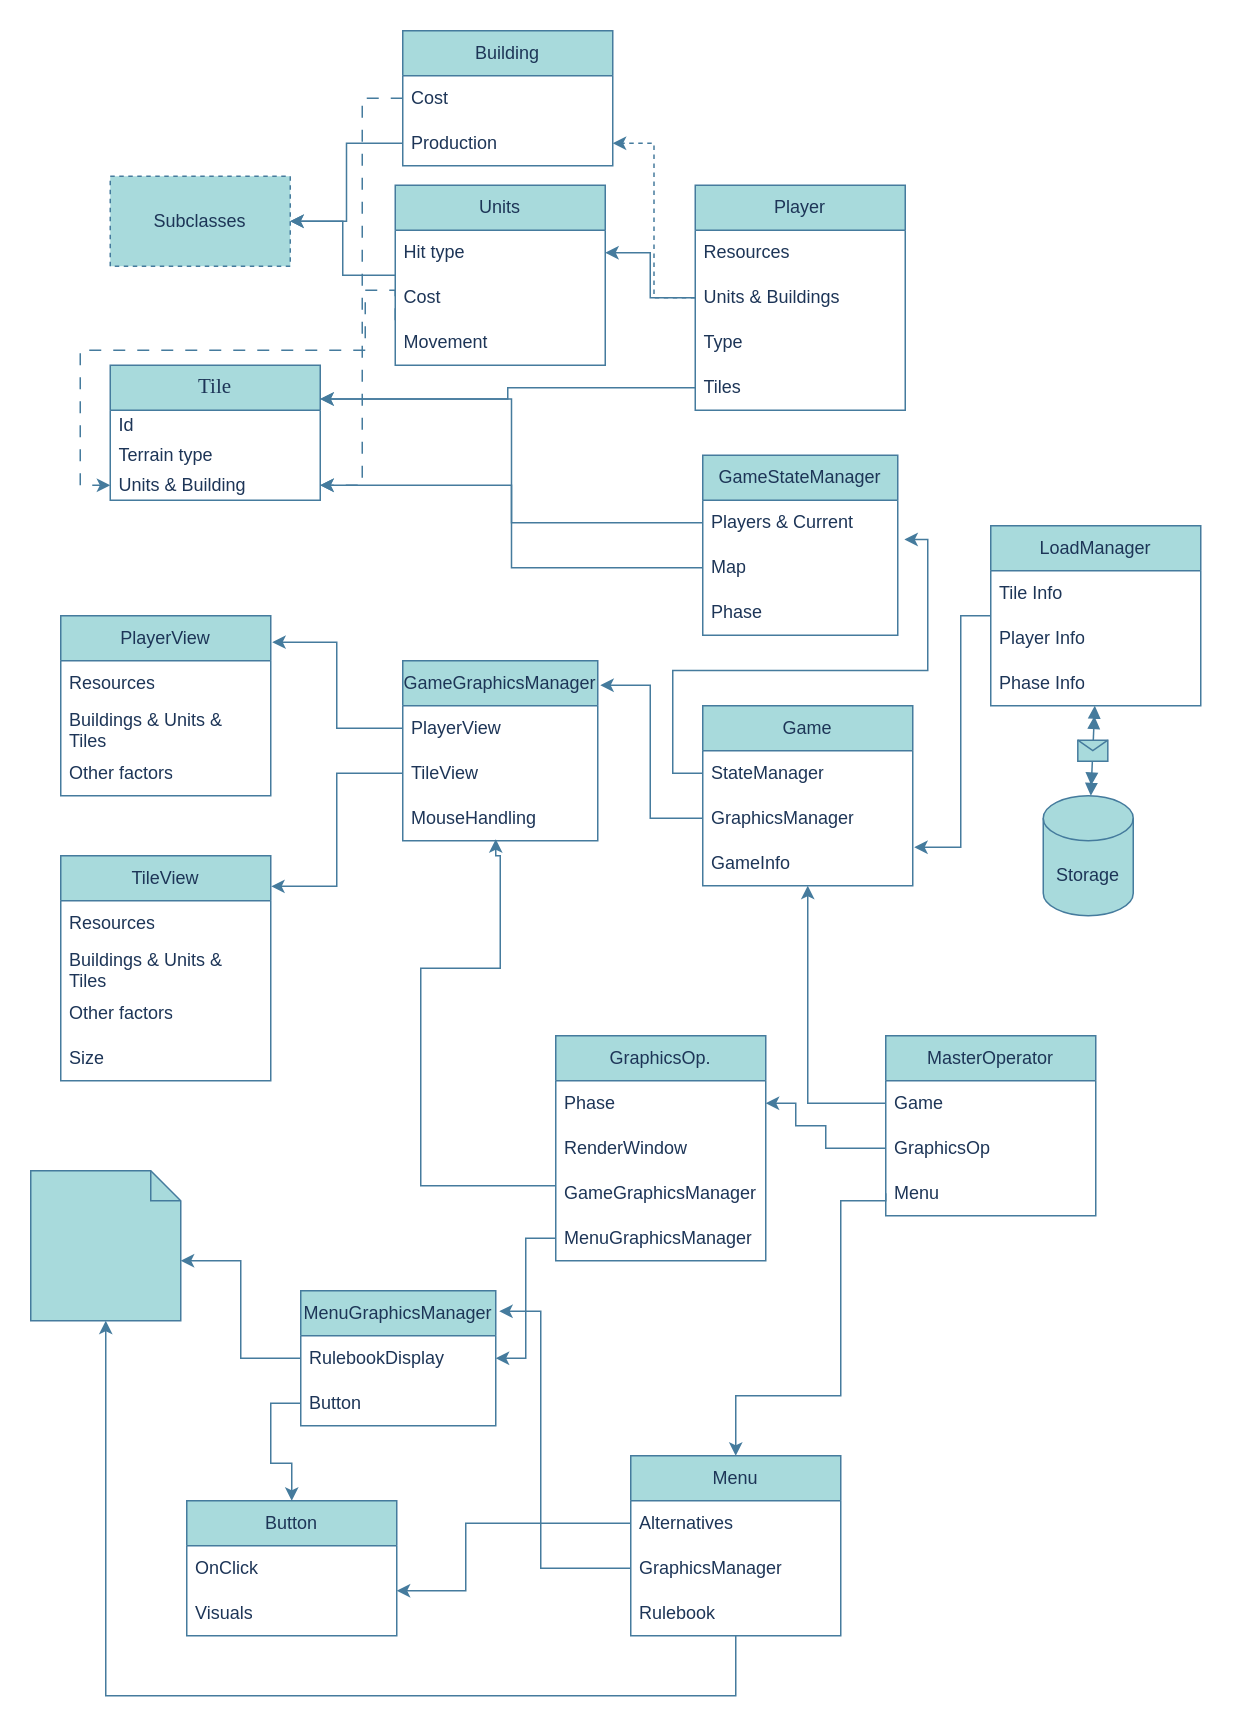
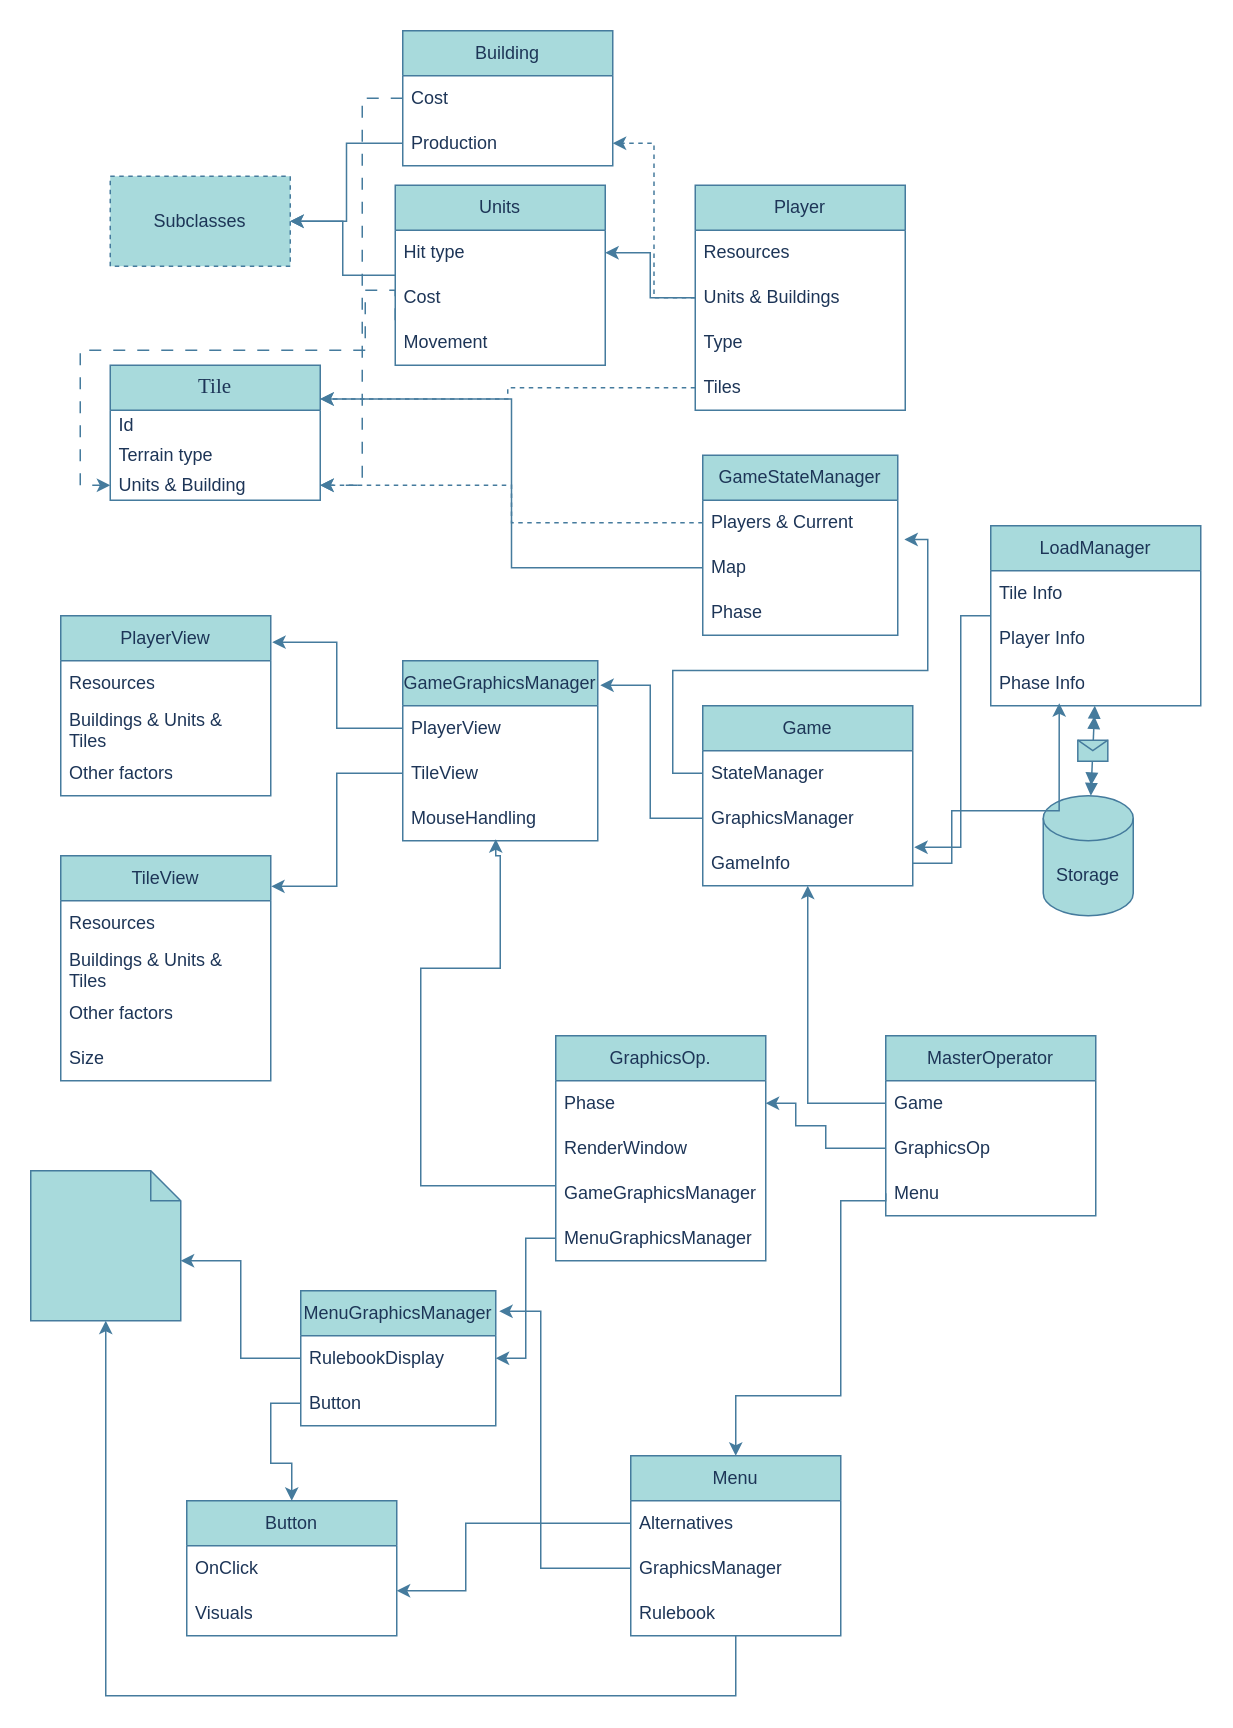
edge "Tiles" -> "Tile": style solid -> dashed
edge "Players & Current" -> "Units & Building": style solid -> dashed
edge "GameInfo" -> "Phase Info": added
